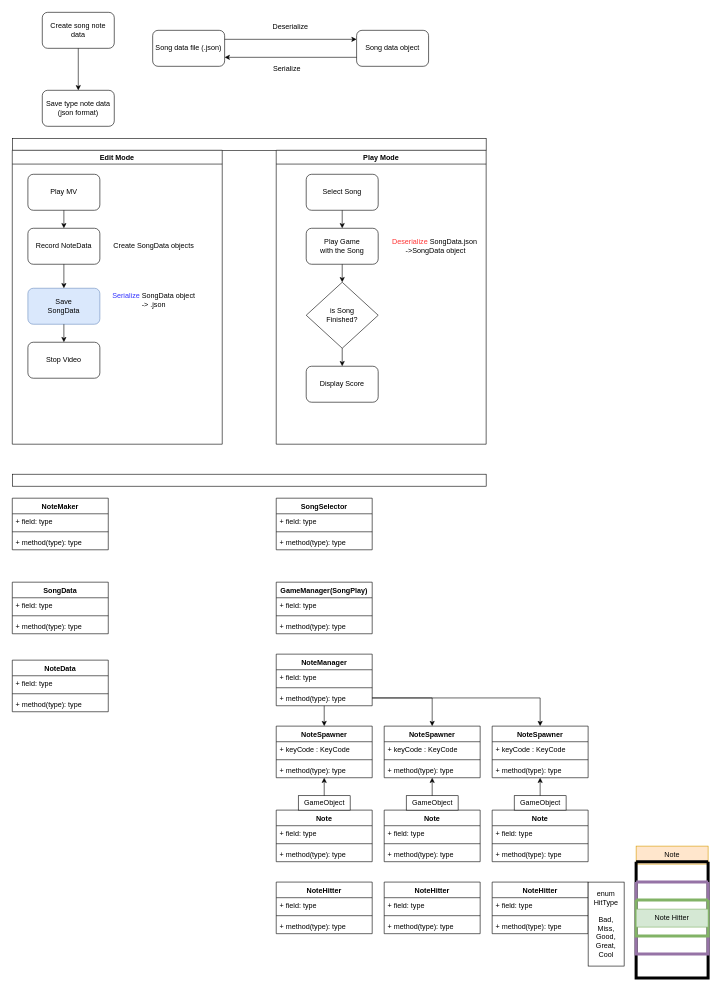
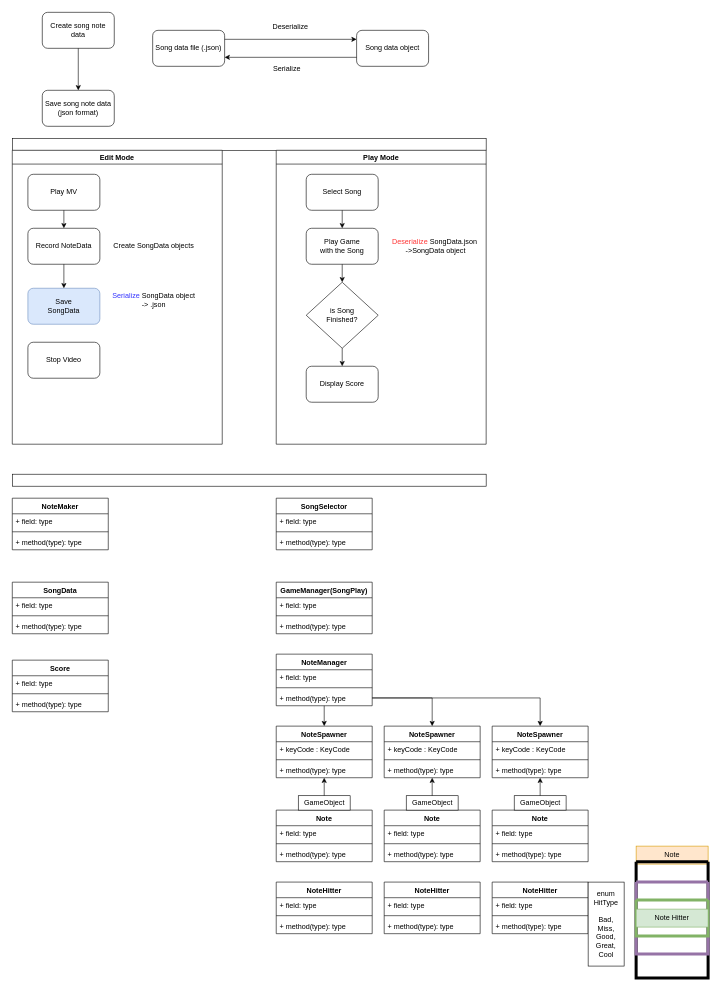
node "Save type note data (json format)": label "Save type note data (json format)" -> "Save song note data (json format)"
edge "Save SongData" -> "Stop Video": removed
node "NoteData": label "NoteData" -> "Score"
